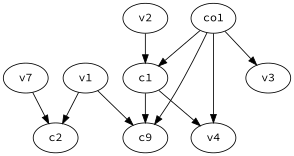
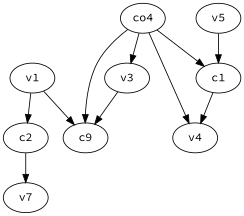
node "v2": label "v2" -> "v5"
node "co1": label "co1" -> "co4"
edge "v7" -> "c2": reversed
edge "c1" -> "c9": now "v3" -> "c9"
